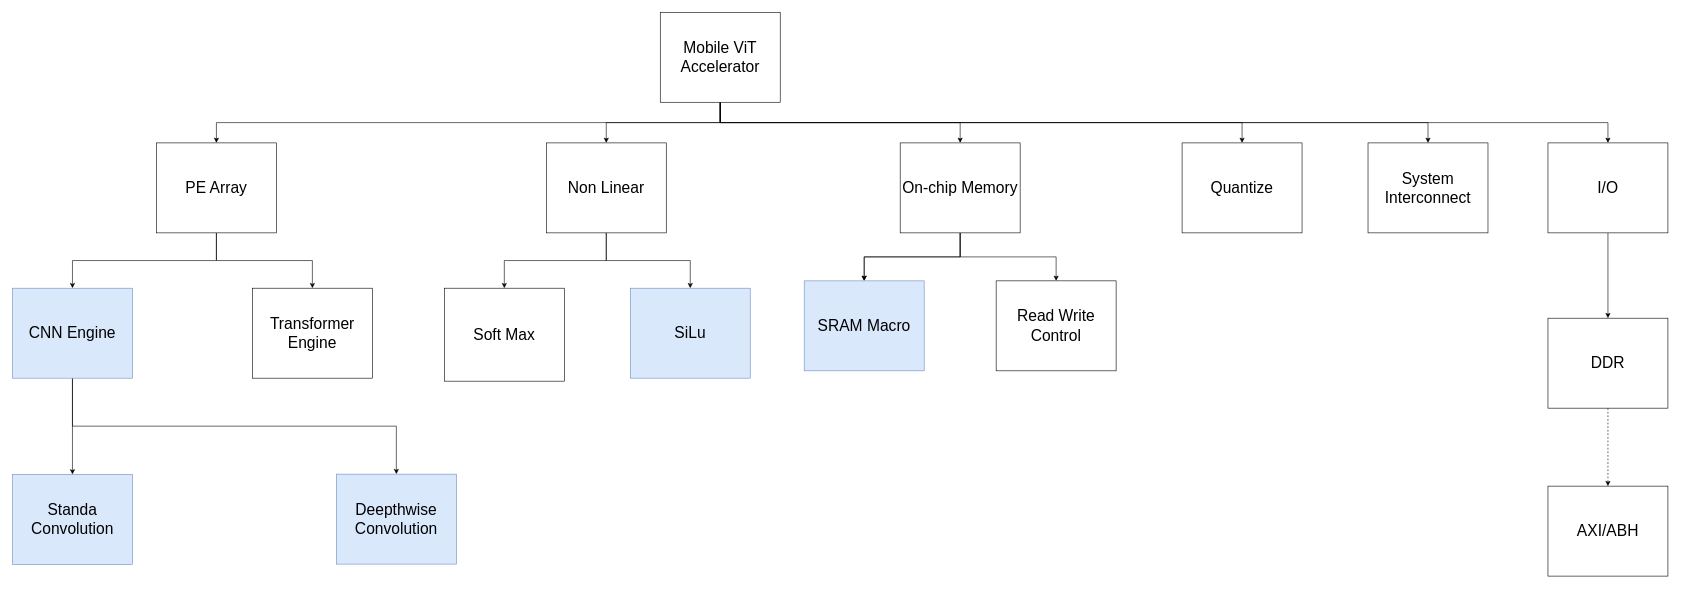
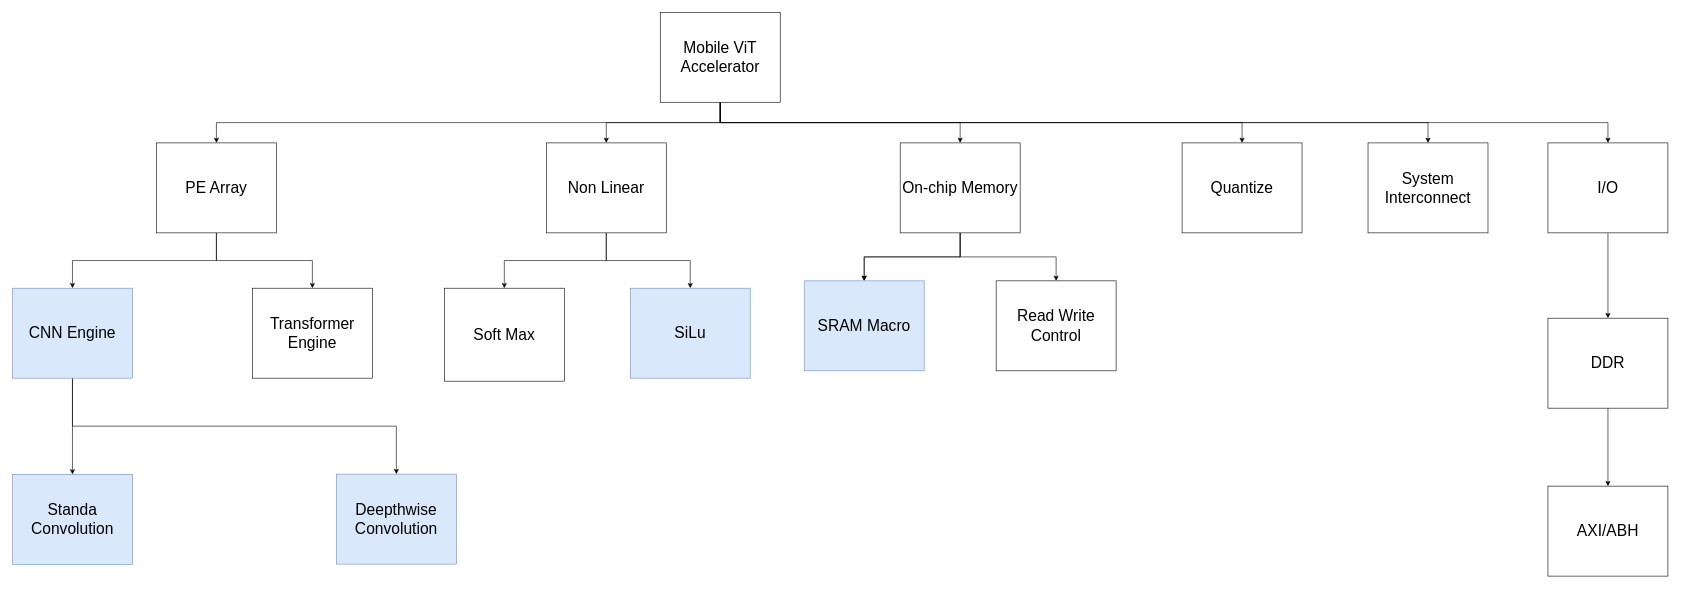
edge "DDR" -> "AXI/ABH": style dashed -> solid
